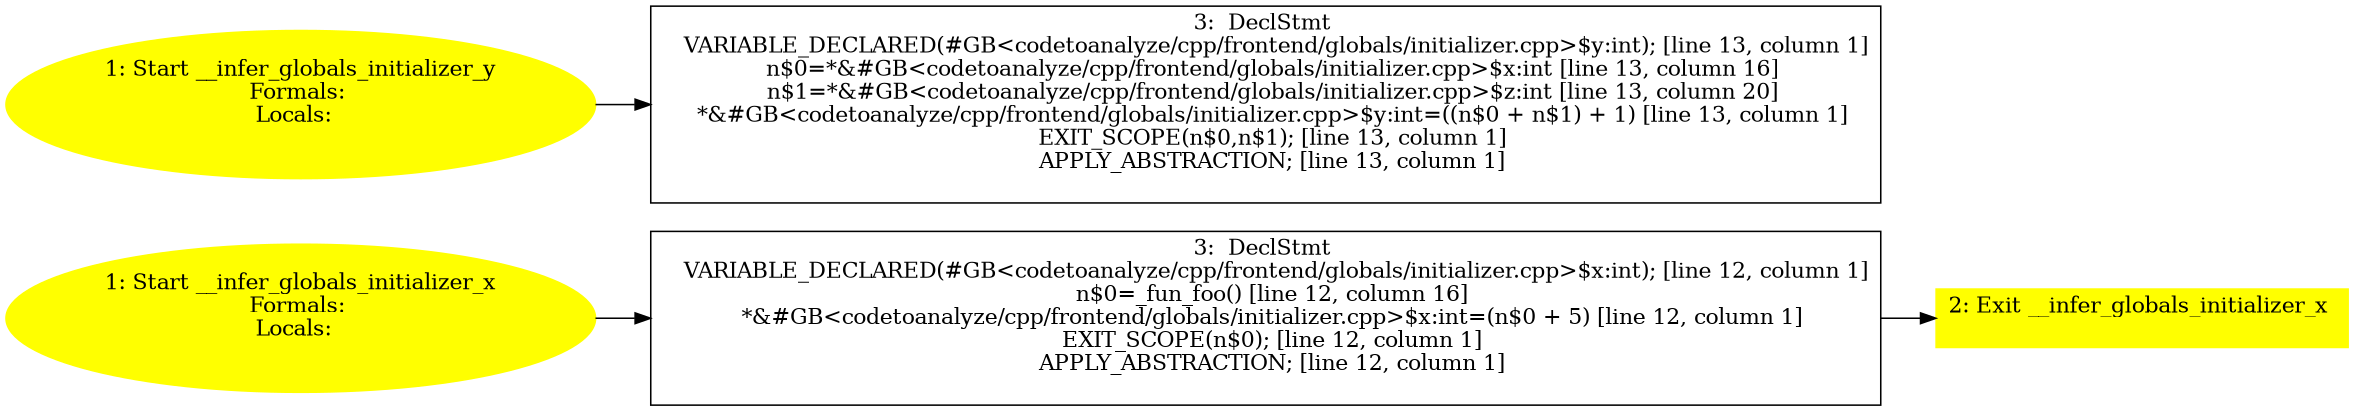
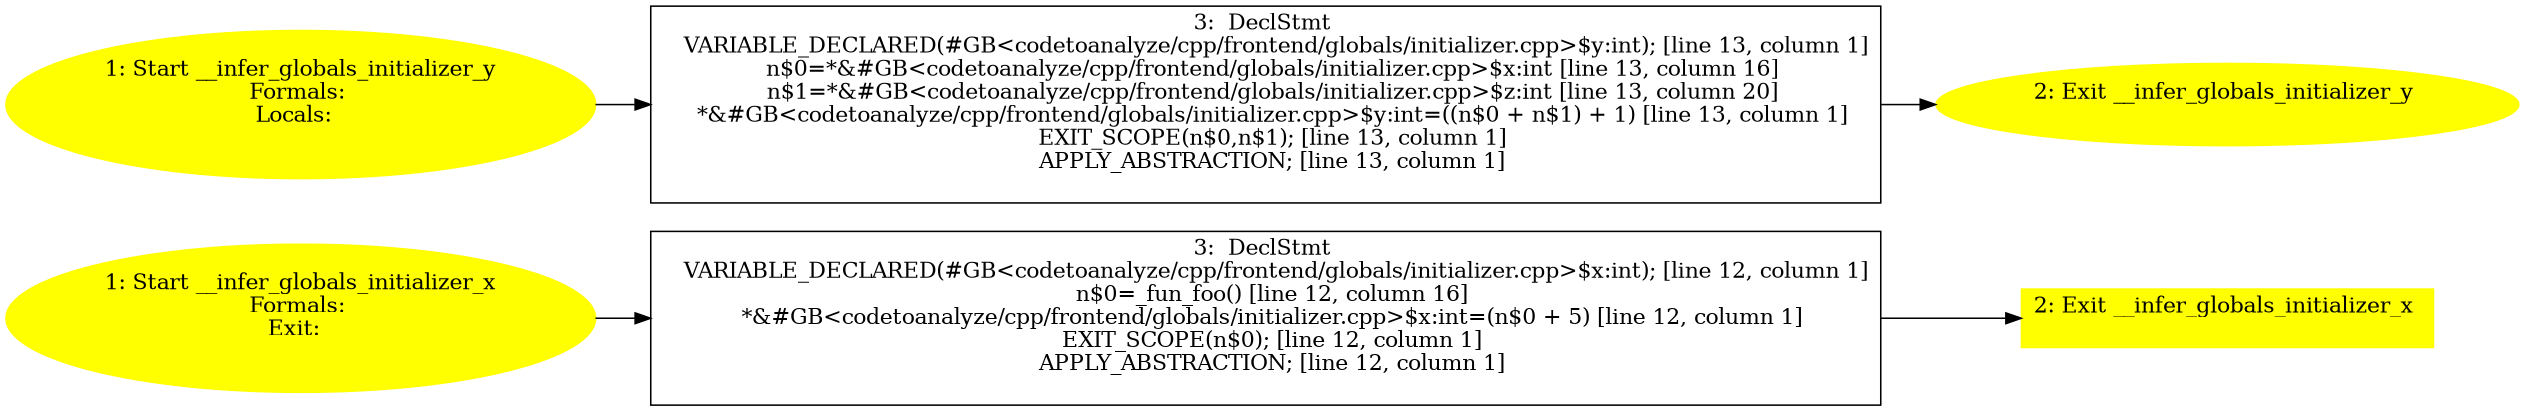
node "2: Exit __infer_globals_initializer_y": added
node "1: Start __infer_globals_initializer_x Formals: Locals:": label "1: Start __infer_globals_initializer_x Formals: Locals:" -> "1: Start __infer_globals_initializer_x Formals: Exit:"
